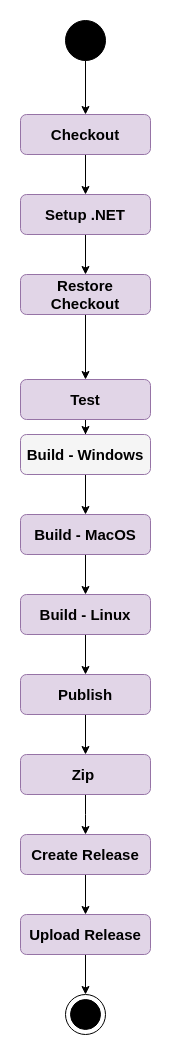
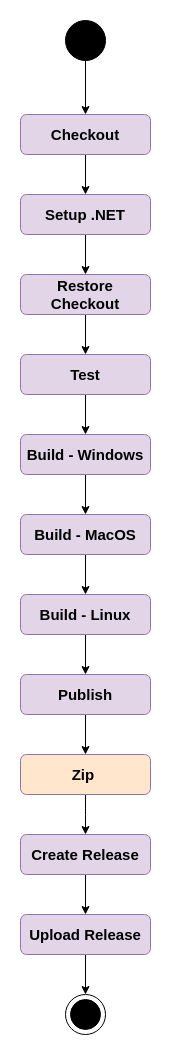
node "Test": moved (86, 400) -> (86, 375)
node "Build - Windows": fillcolor #f5f5f5 -> #e1d5e7
node "Zip": fillcolor #e1d5e7 -> #ffe6cc
